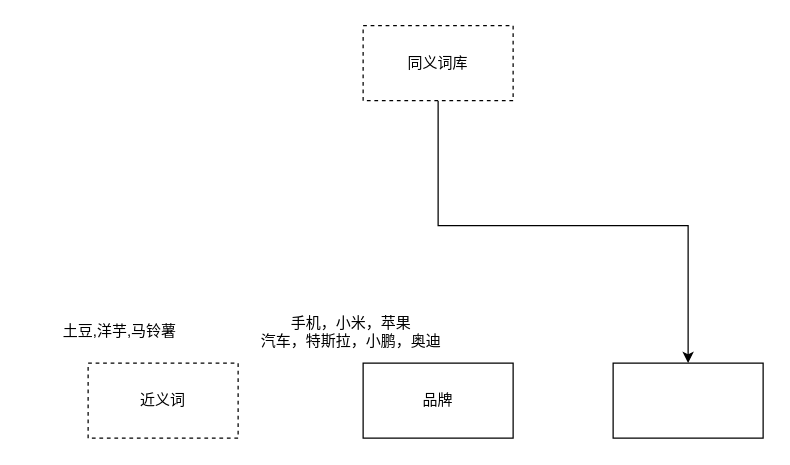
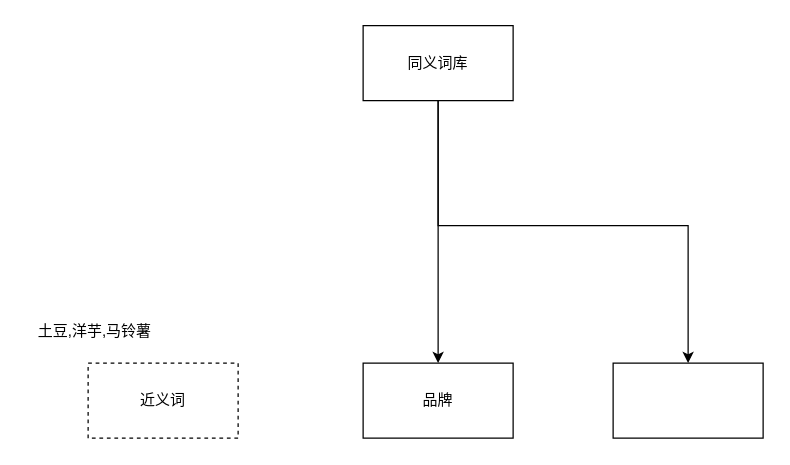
node "同义词库": style dashed -> solid
edge "同义词库" -> "品牌": added
node "土豆,洋芋,马铃薯": moved (119, 332) -> (94, 332)
node "手机，小米，苹果 汽车，特斯拉，小鹏，奥迪": removed
